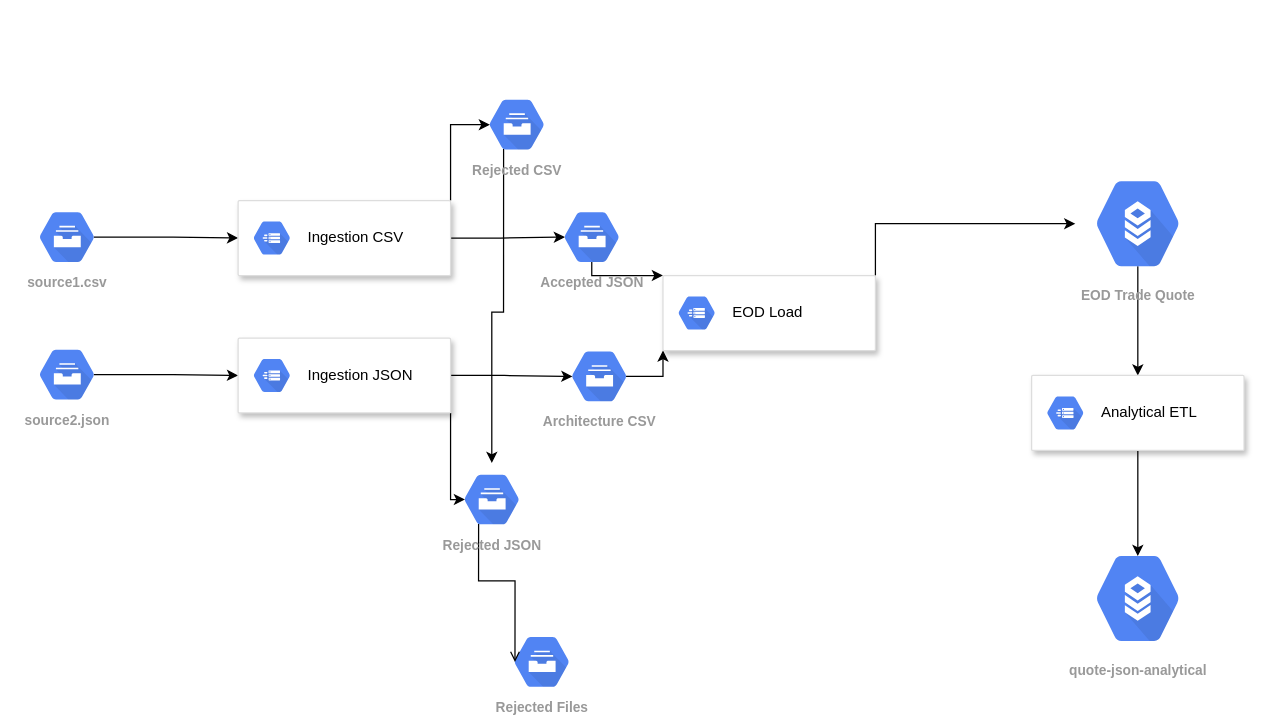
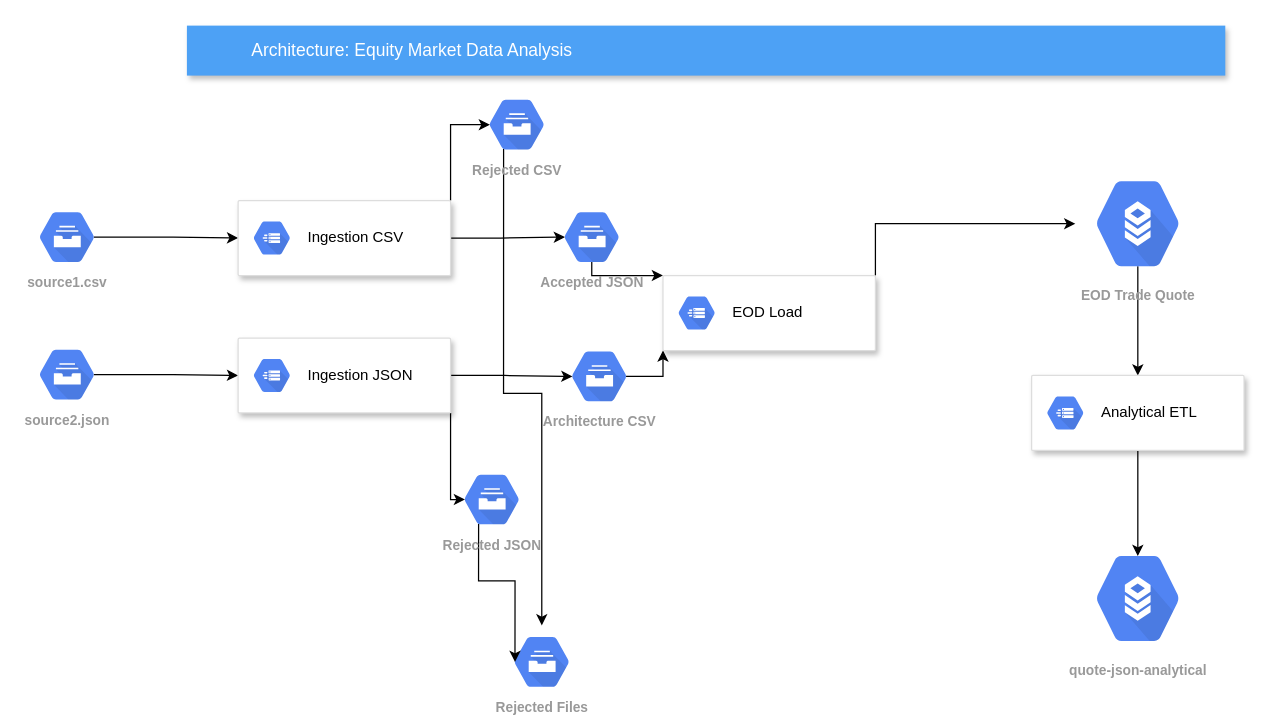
node "Architecture: Equity Market Data Analysis": added
edge "Rejected CSV" -> "Rejected JSON": now "Rejected CSV" -> "Rejected Files"
edge "Rejected JSON" -> "Rejected Files": arrowhead open -> classic
